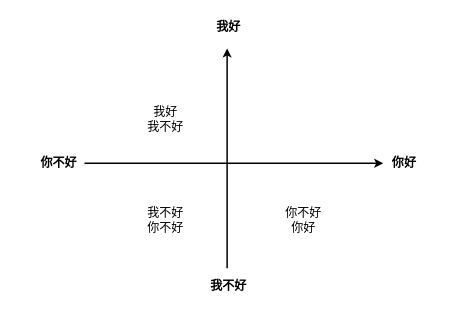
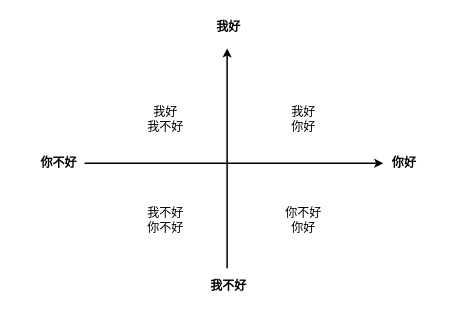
node "我好 你好": added
